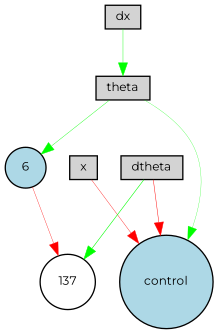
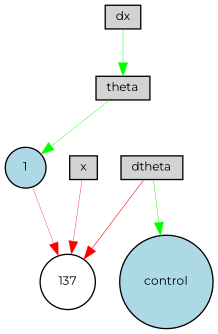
edge "theta" -> "control": removed
node "6": label "6" -> "1"
edge "dtheta" -> "control": color red -> green
edge "x" -> "control": now "x" -> "137"
edge "dtheta" -> "137": color green -> red
